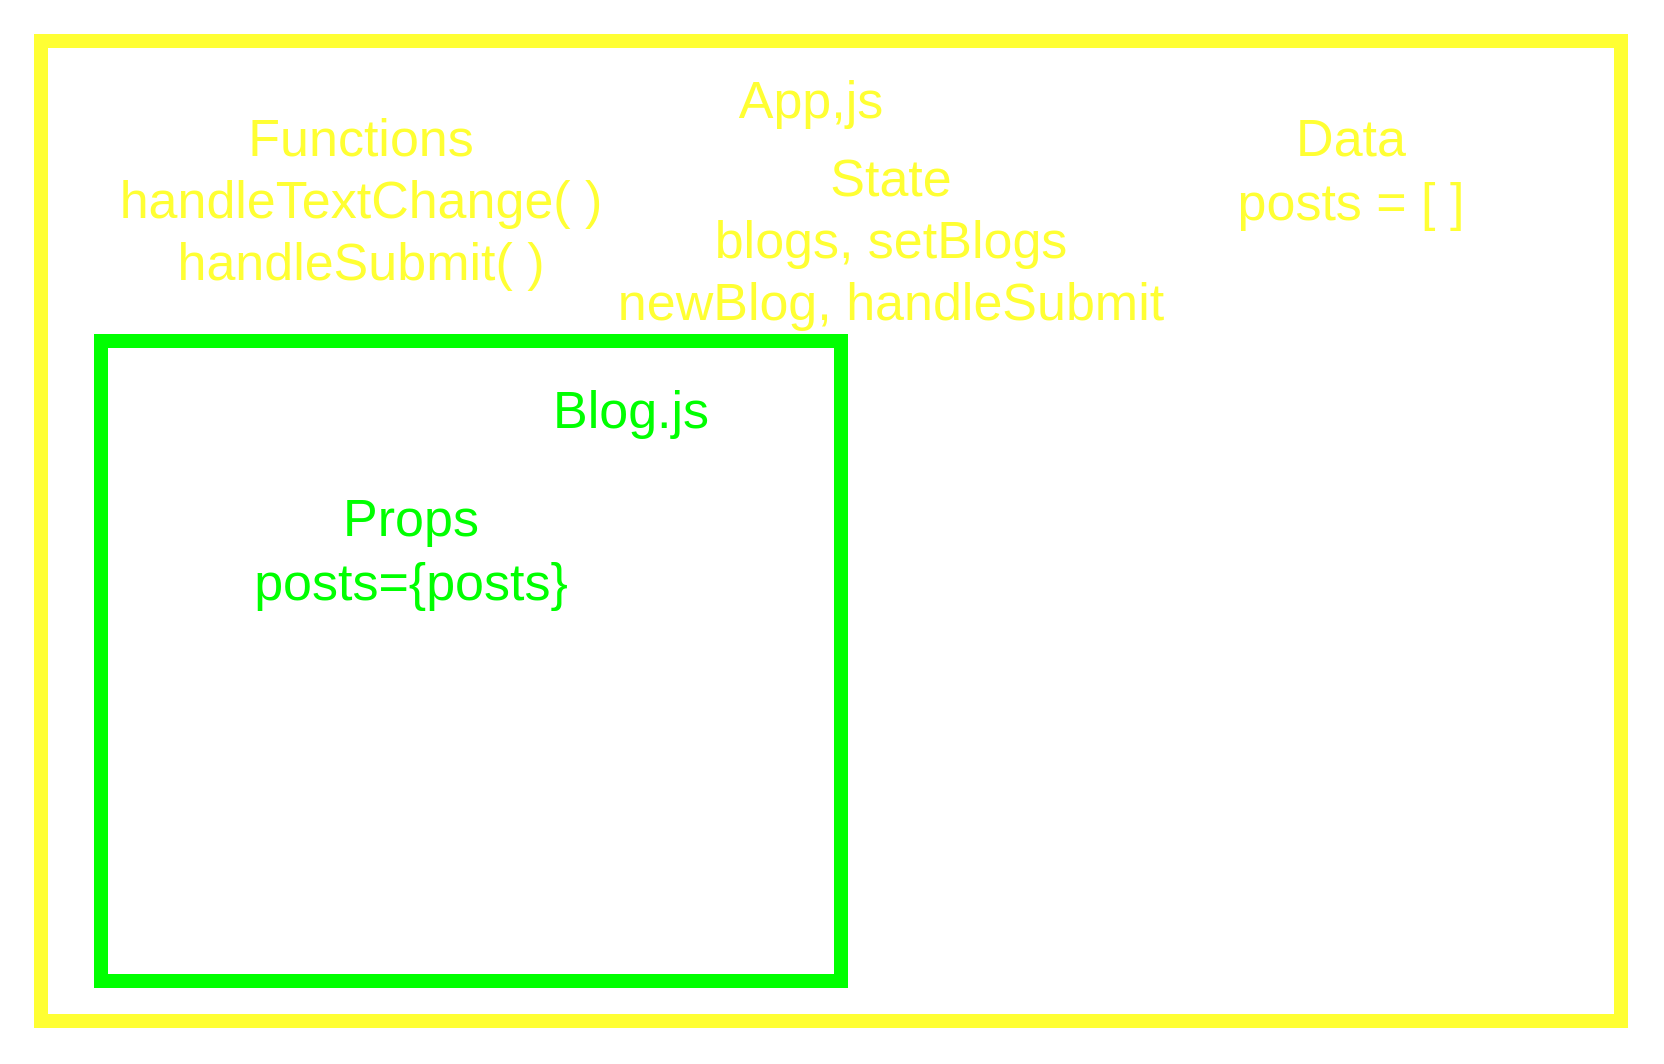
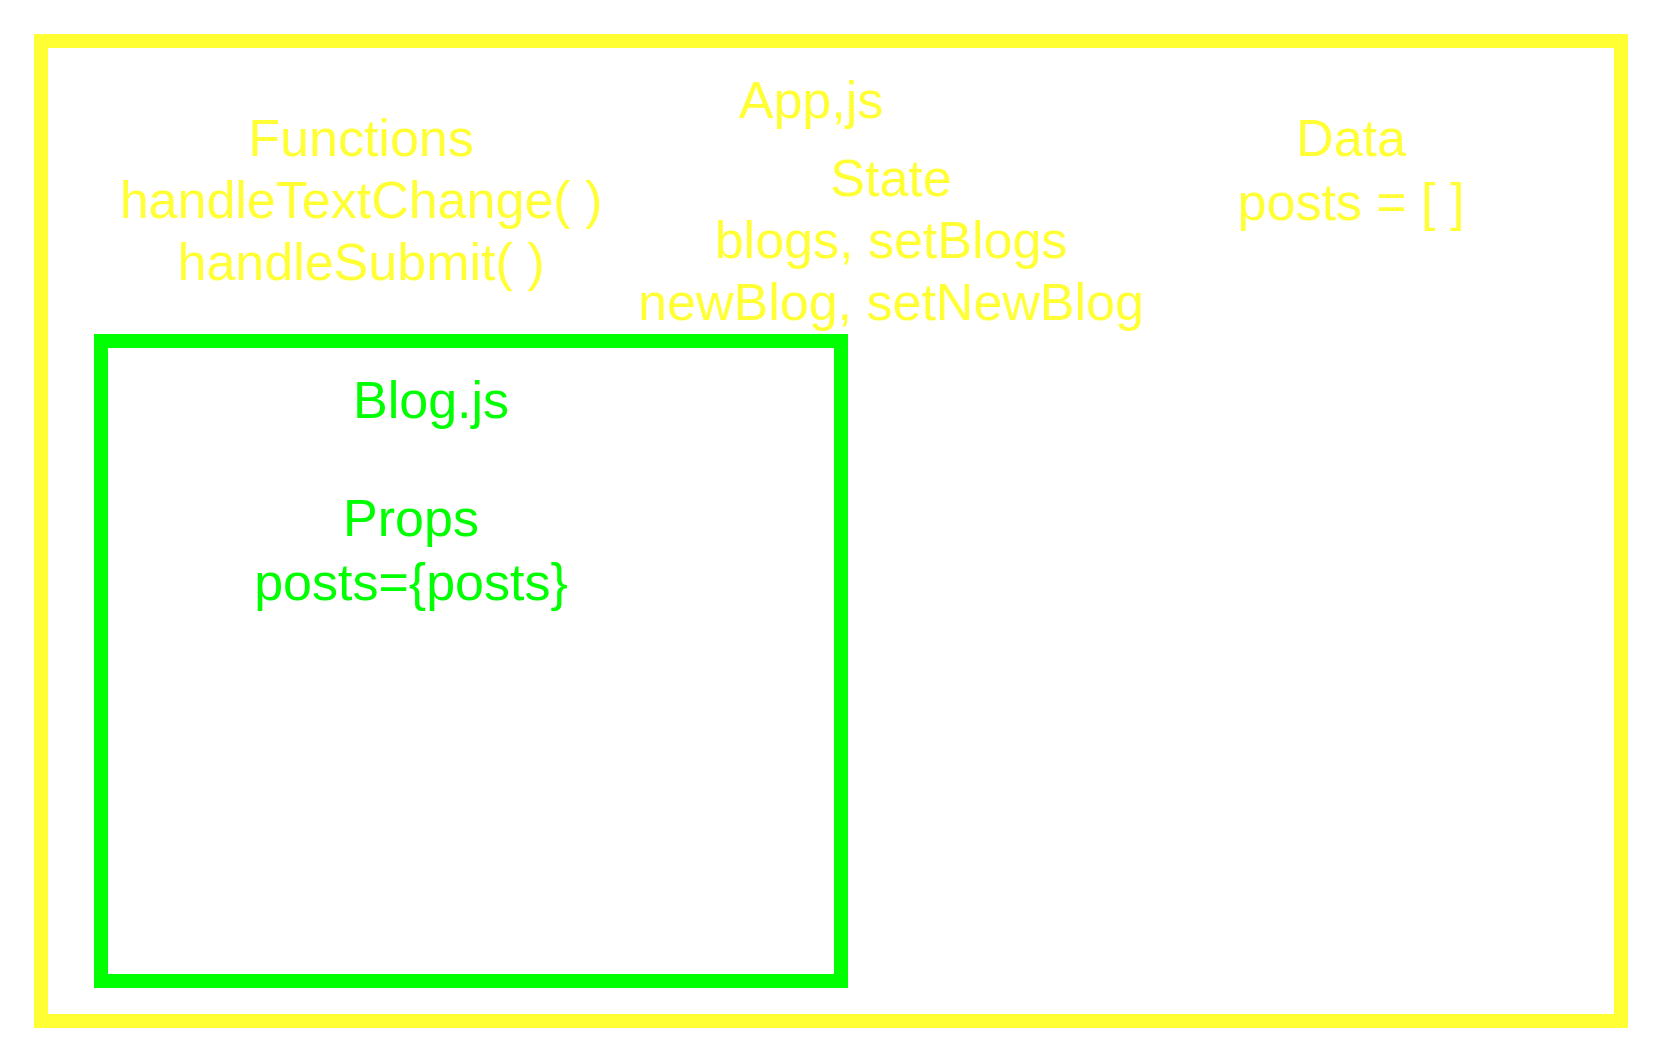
node "State blogs, setBlogs newBlog, handleSubmit": label "State blogs, setBlogs newBlog, handleSubmit" -> "State blogs, setBlogs newBlog, setNewBlog"
node "Blog.js": moved (631, 411) -> (431, 401)
